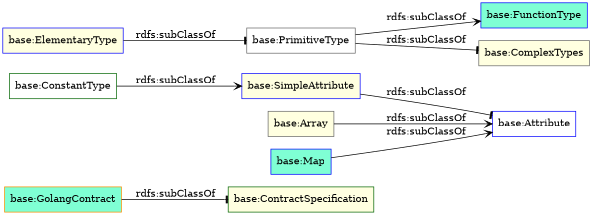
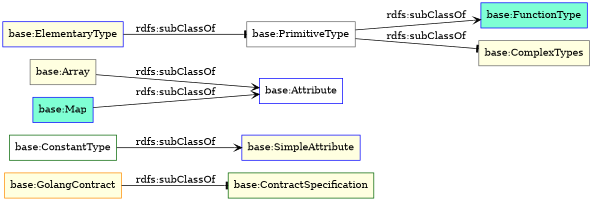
edge "base:SimpleAttribute" -> "base:Attribute": removed, label "rdfs:subClassOf"
node "base:GolangContract": fillcolor aquamarine -> lightyellow
